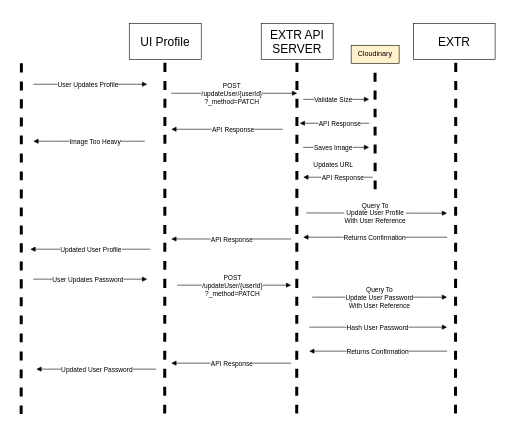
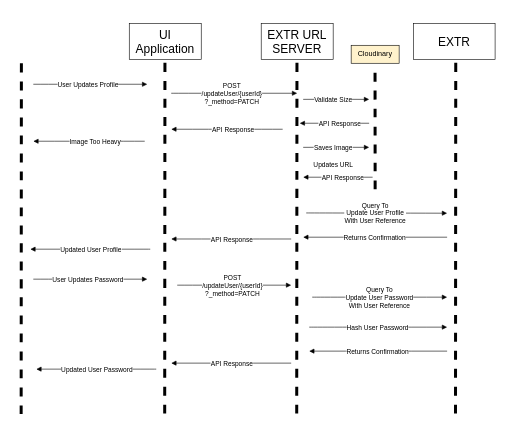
node "UI Profile": label "UI Profile" -> "UI Application"
node "EXTR API SERVER": label "EXTR API SERVER" -> "EXTR URL SERVER"
